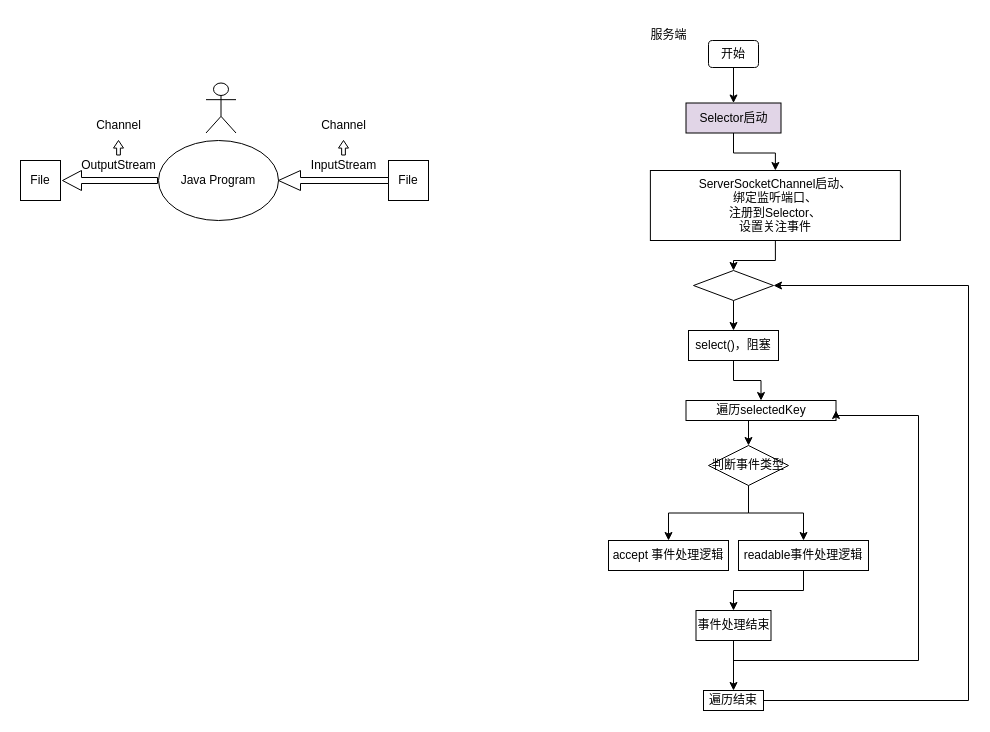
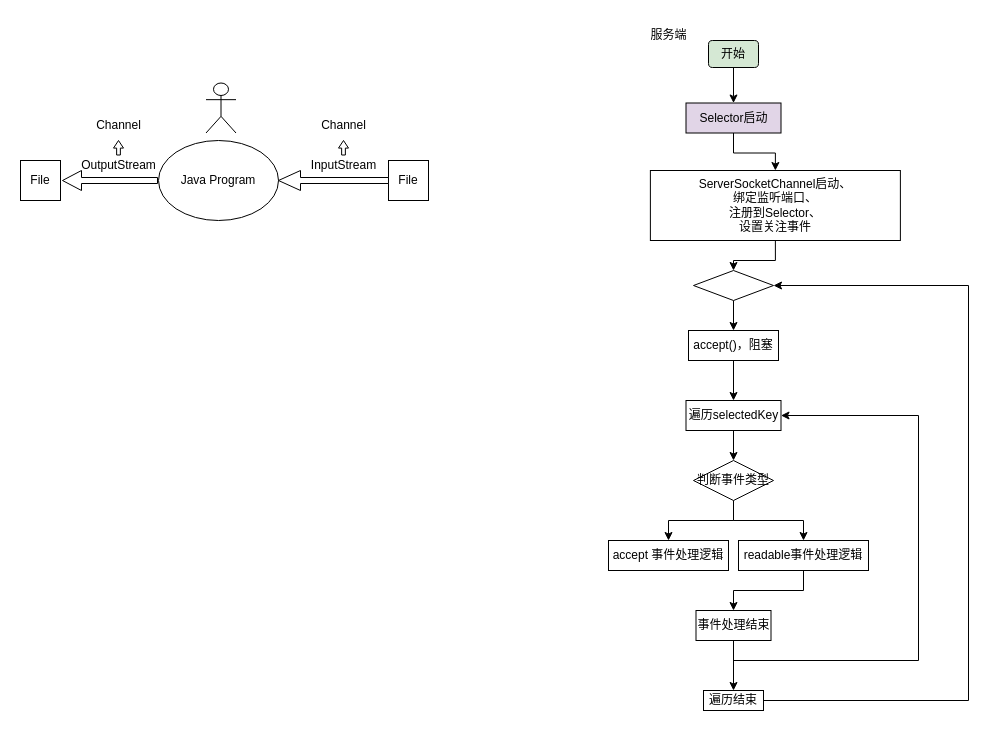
node "开始": fillcolor #ffffff -> #d5e8d4
node "select()，阻塞": label "select()，阻塞" -> "accept()，阻塞"
node "遍历selectedKey": size 150x20 -> 95x30
node "判断事件类型": moved (749, 466) -> (734, 481)
